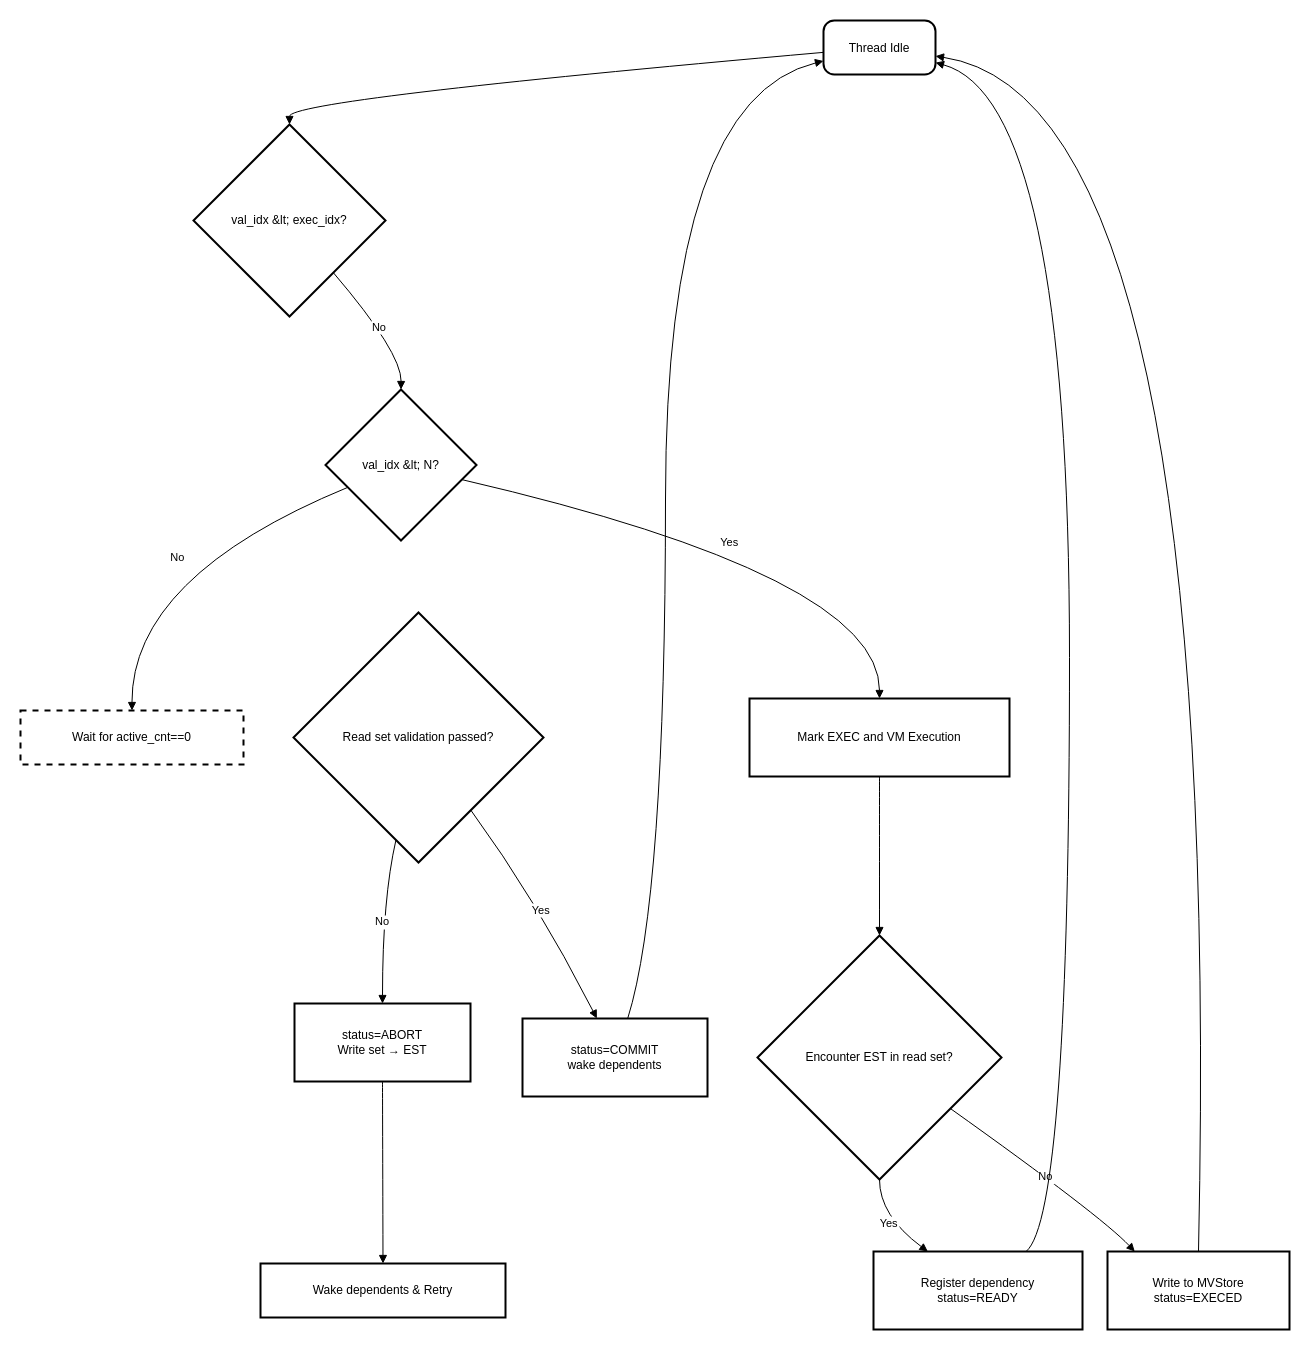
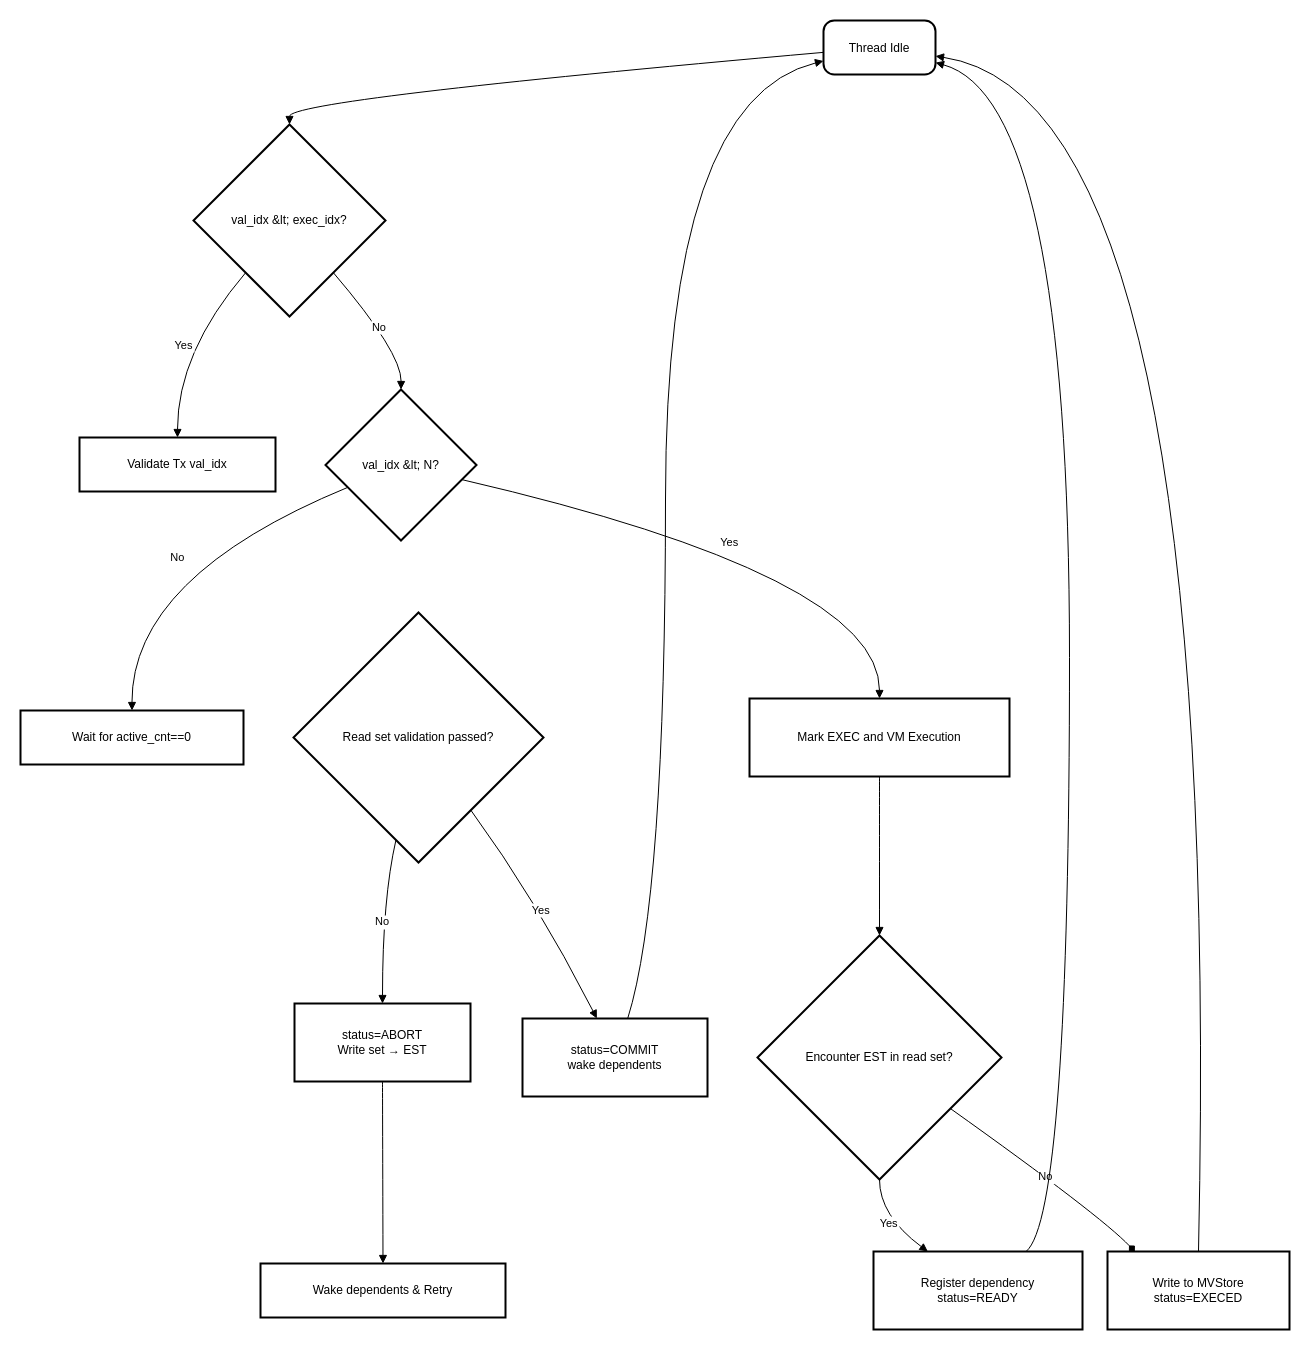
edge "val_idx &lt; exec_idx?" -> "Validate Tx val_idx": added, label "Yes"
node "Validate Tx val_idx": added
node "Wait for active_cnt==0": style dashed -> solid
edge "Encounter EST in read set?" -> "Write to MVStore status=EXECED": arrowhead block -> diamond
